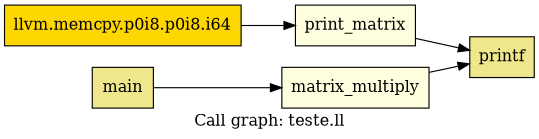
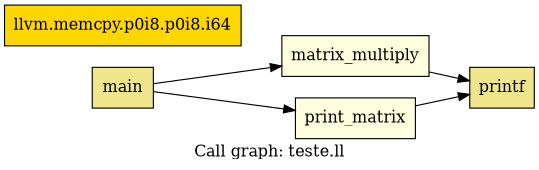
edge "llvm.memcpy.p0i8.p0i8.i64" -> "print_matrix": now "main" -> "print_matrix"
